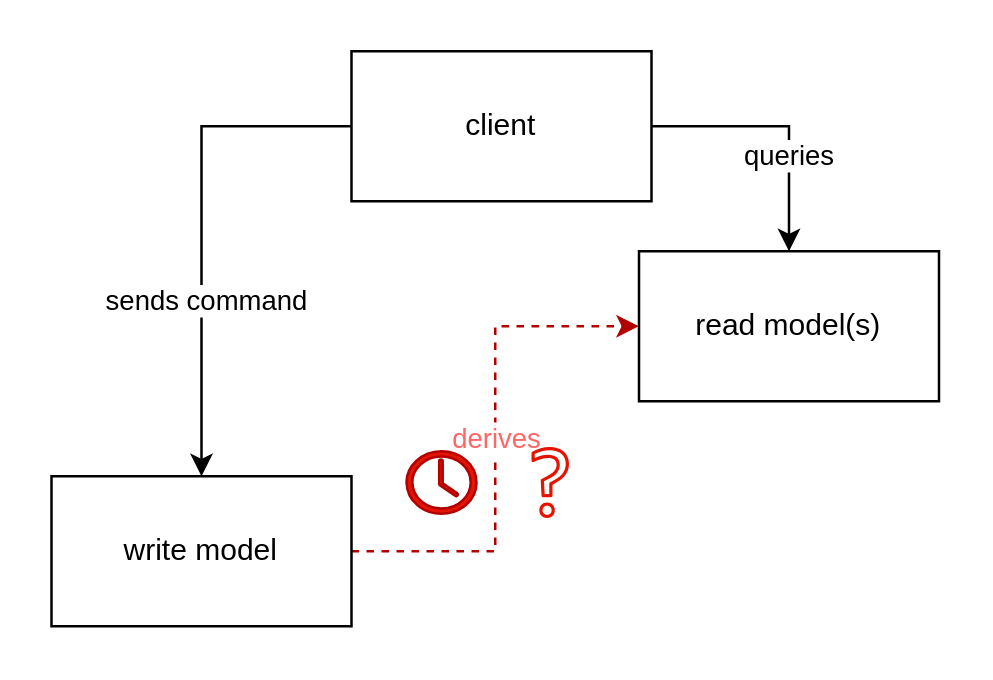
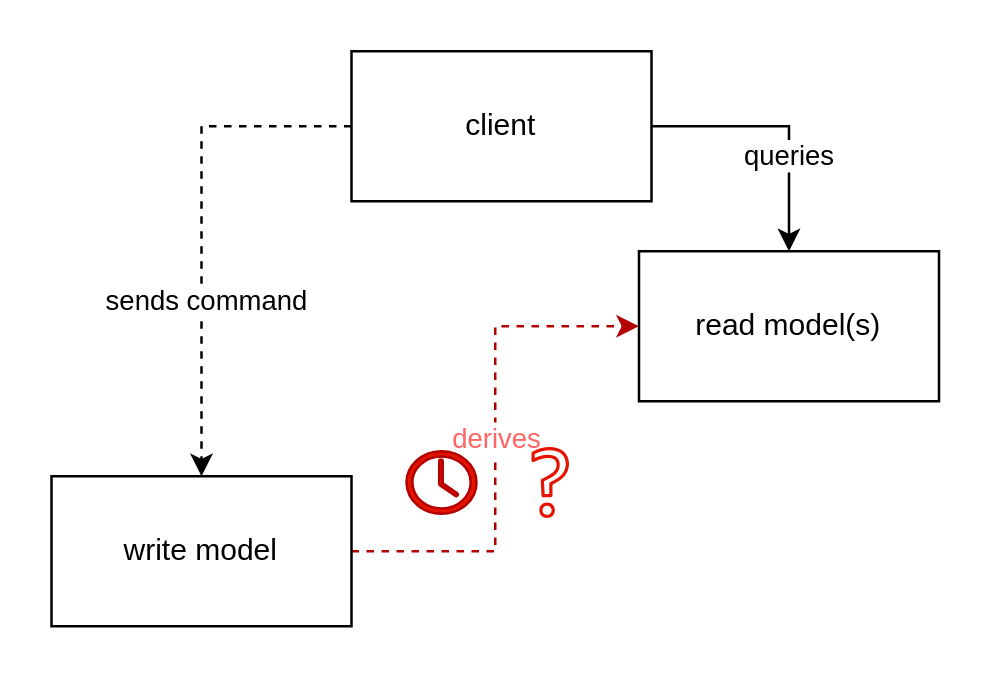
edge "client" -> "write model": style solid -> dashed
